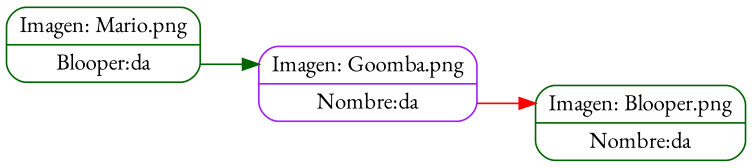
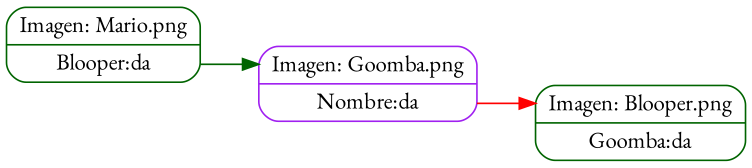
node "Imagen: Blooper.png": text "Nombre:da" -> "Goomba:da"
